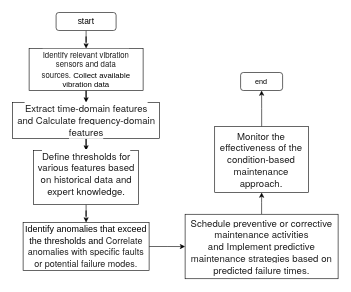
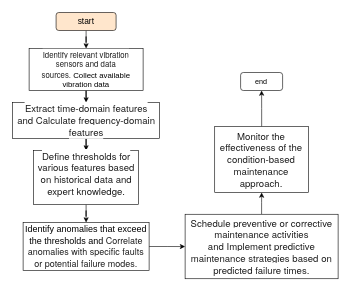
node "start": fillcolor #ffffff -> #ffe6cc
